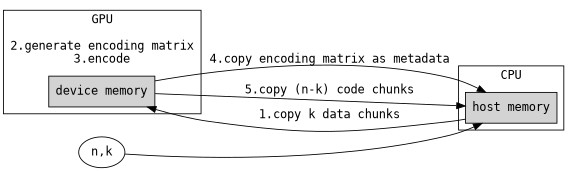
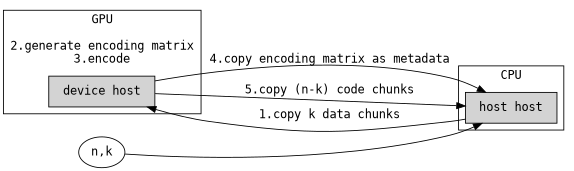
node "device memory": label "device memory" -> "device host"
node "host memory": label "host memory" -> "host host"
